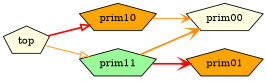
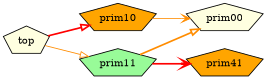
edge "prim11" -> "prim00": arrowhead vee -> onormal
node "prim01": label "prim01" -> "prim41"
